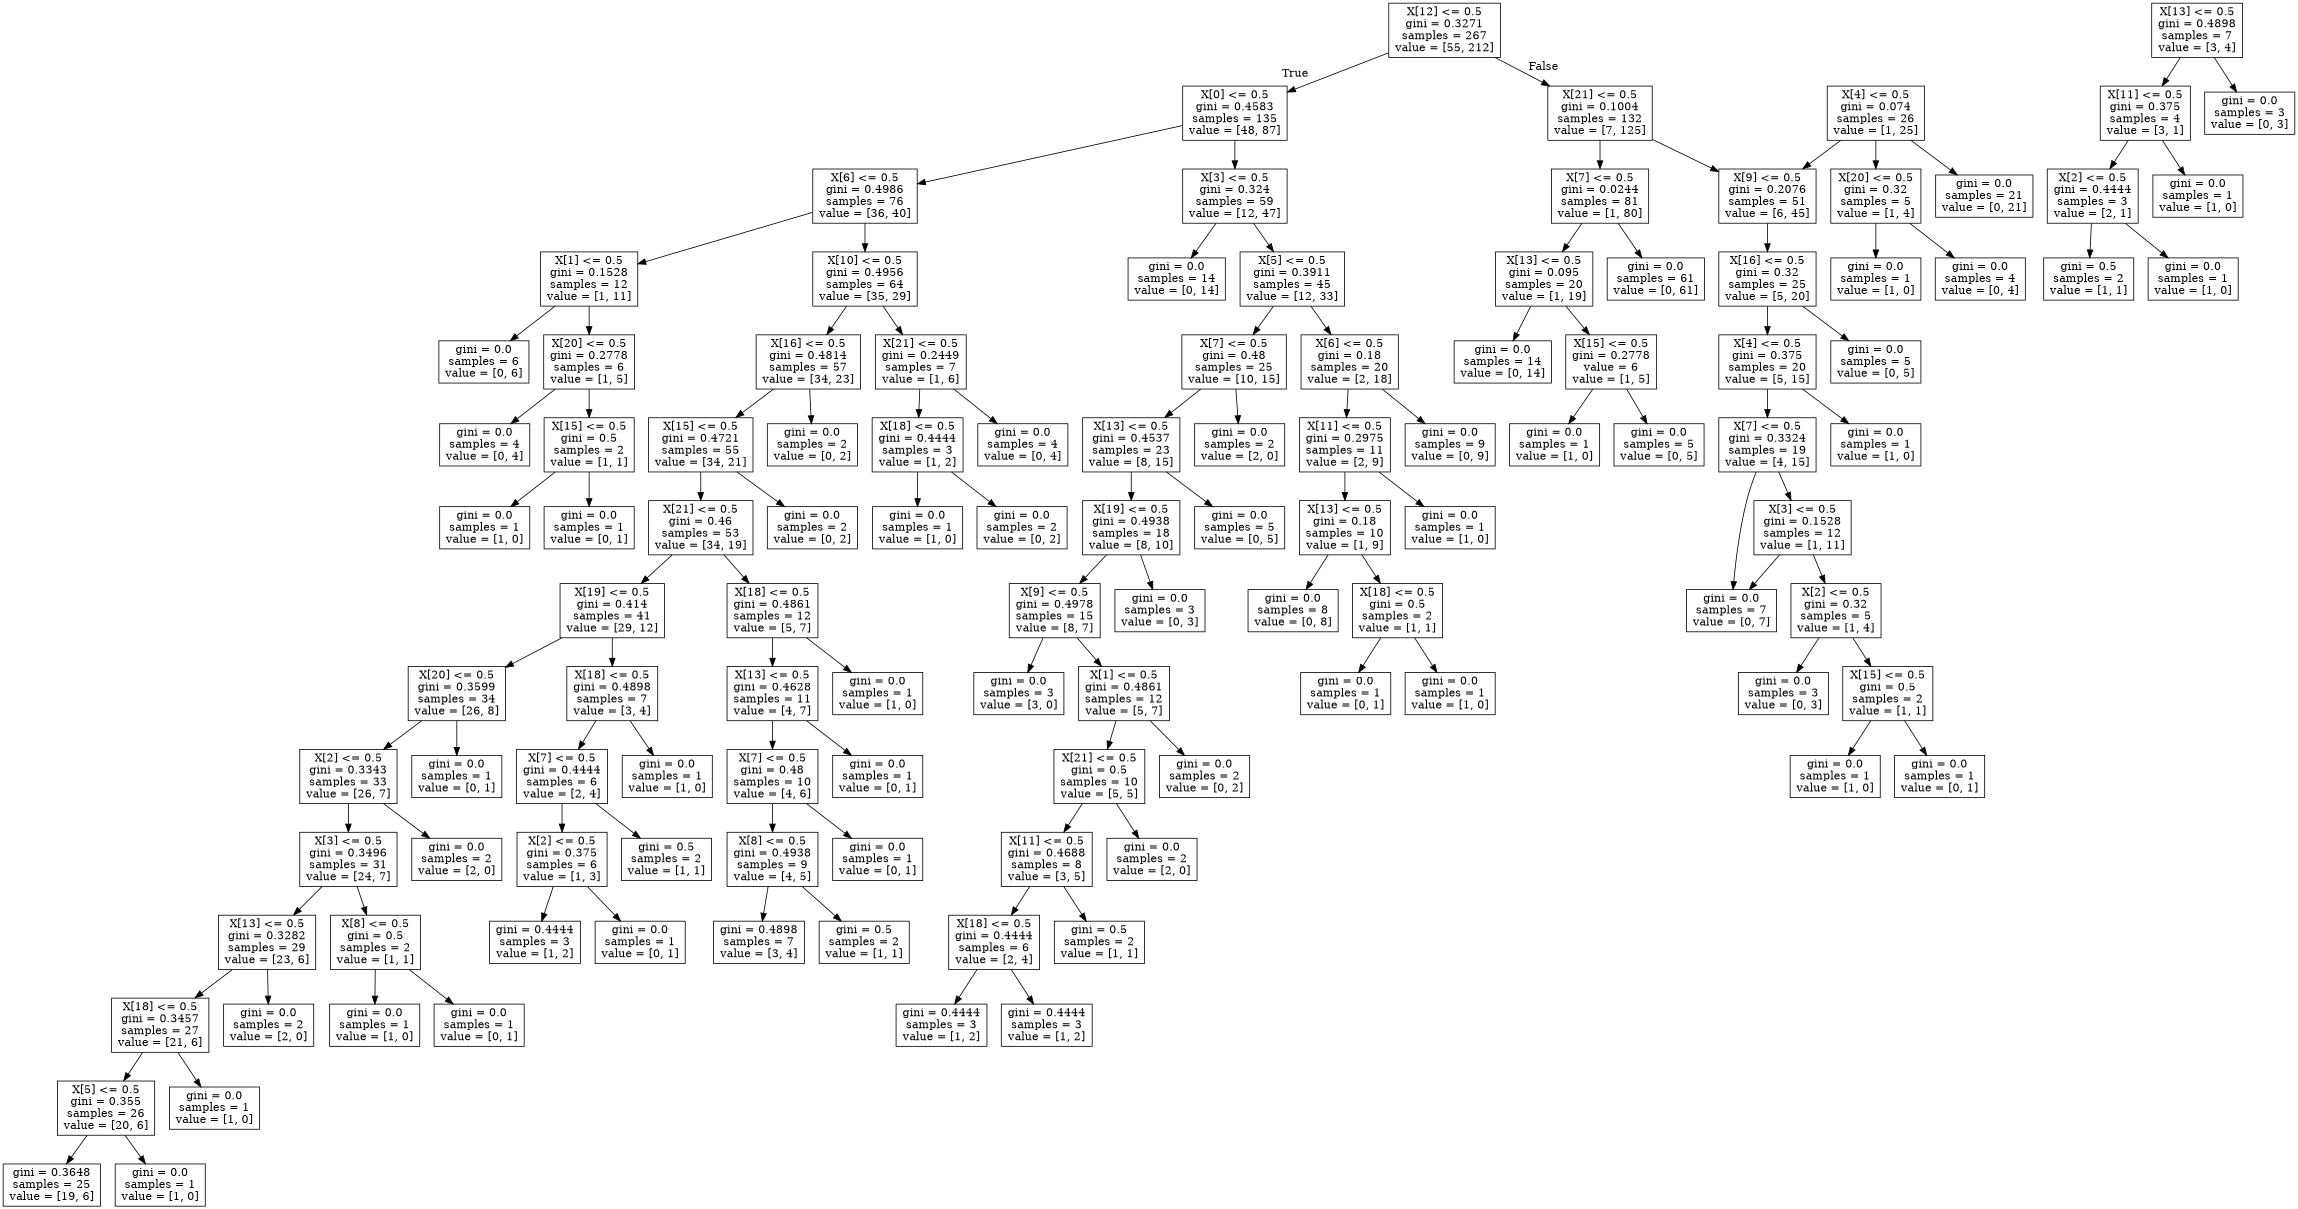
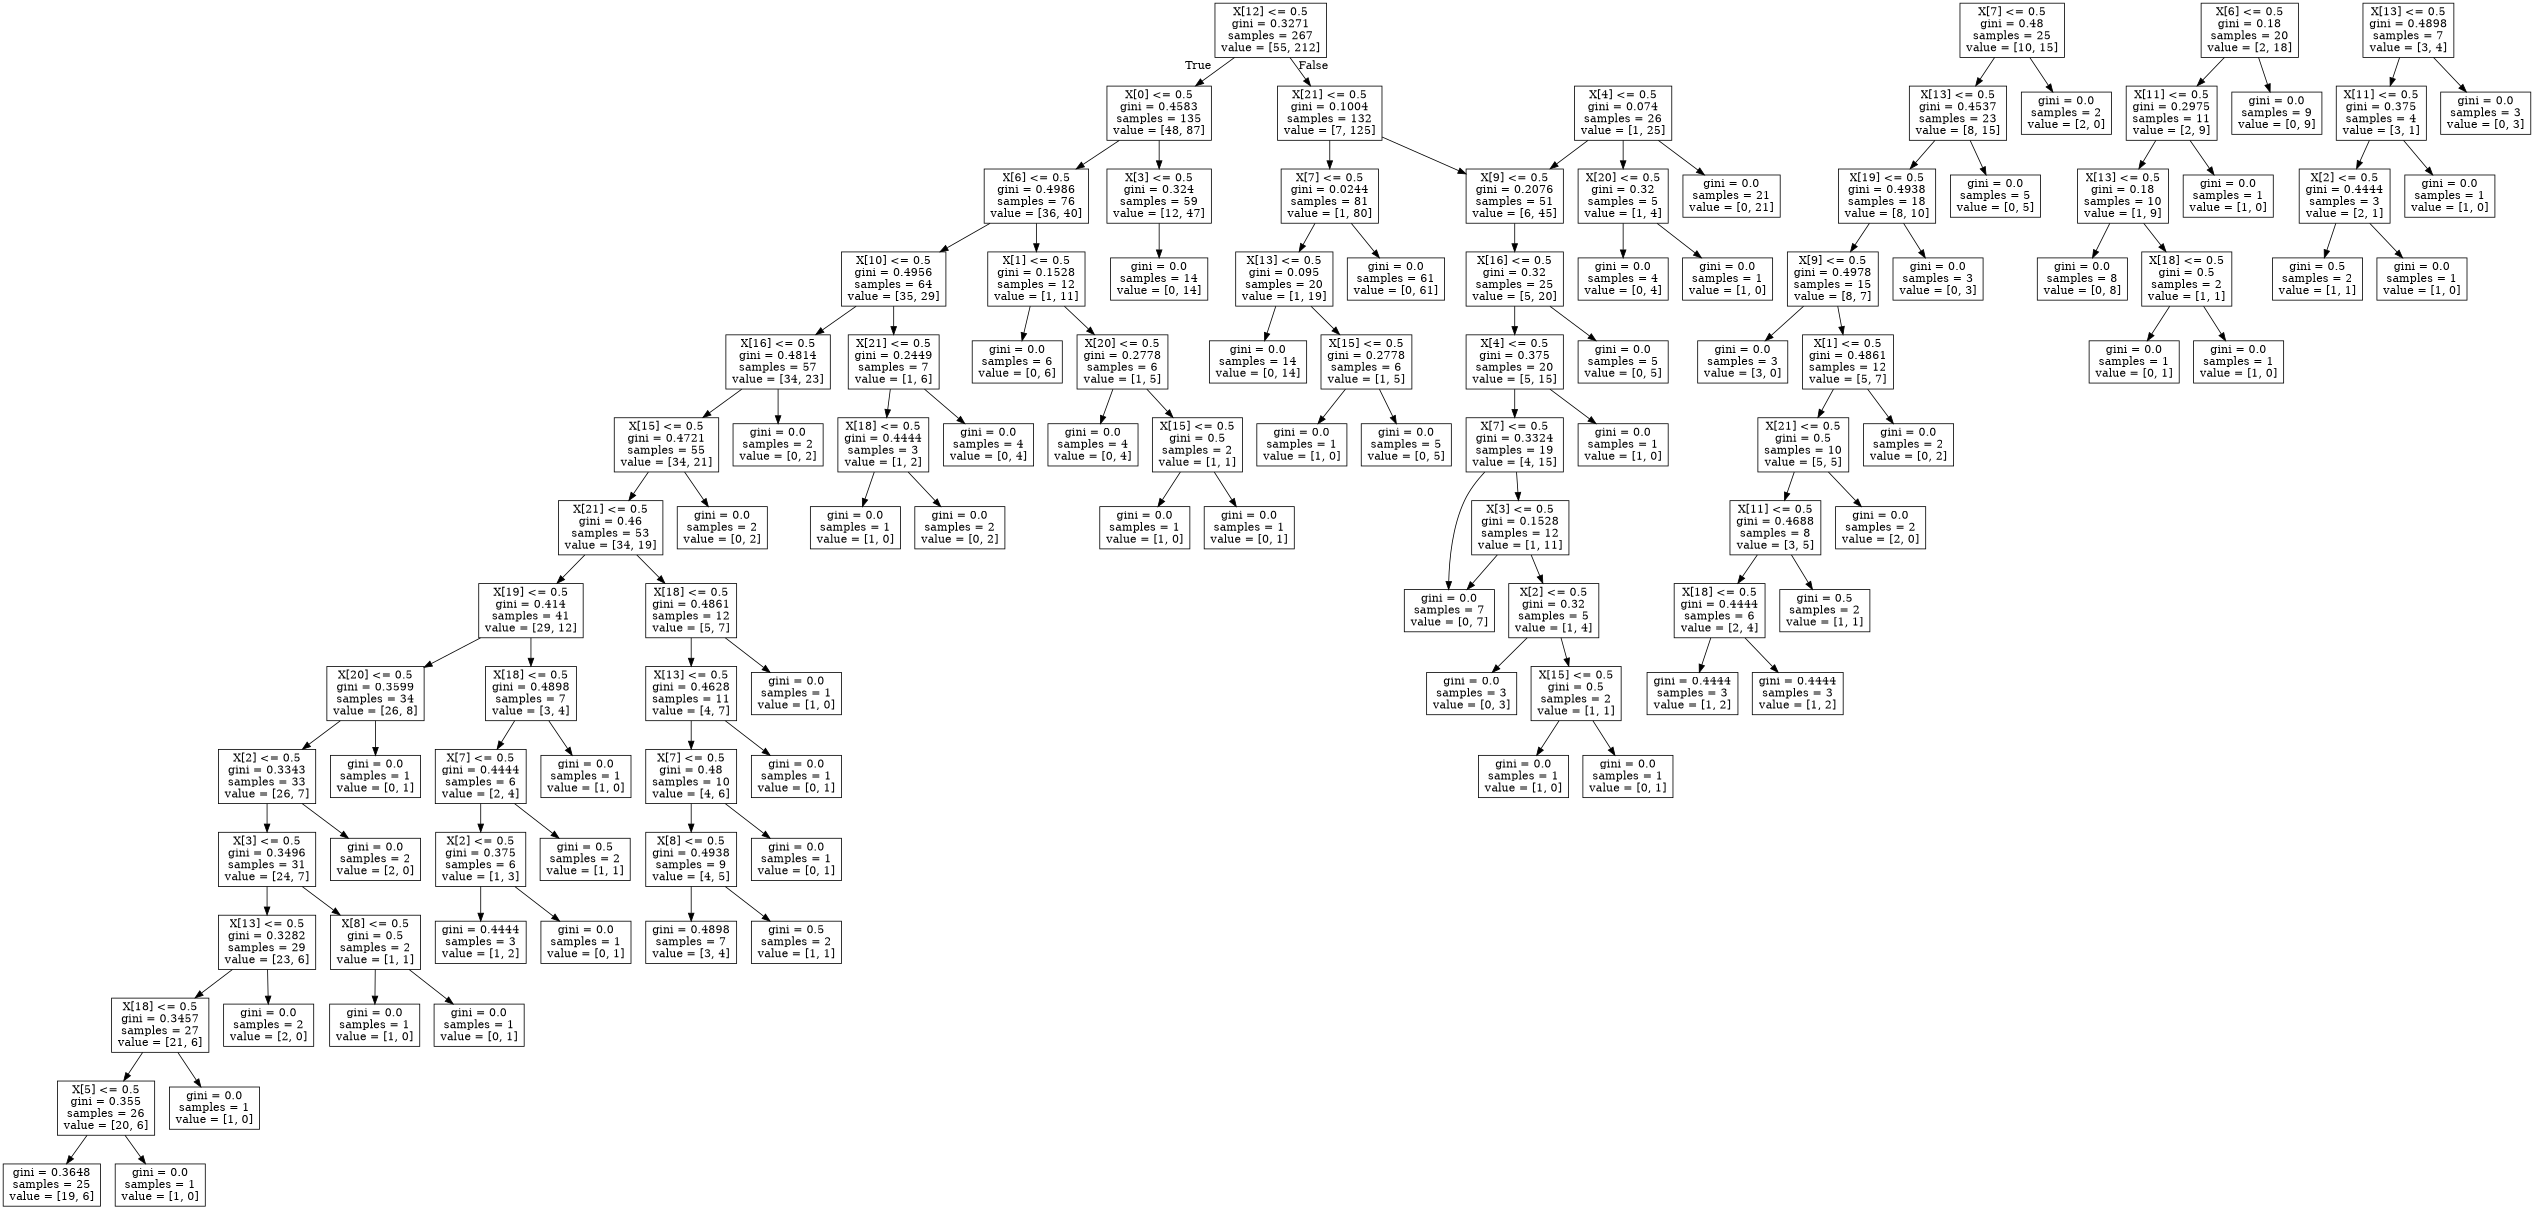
node "X[5] <= 0.5 gini = 0.3911 samples = 45 value = [12, 33]": removed
node "X[15] <= 0.5 gini = 0.2778 value = 6 value = [1, 5]": label "X[15] <= 0.5 gini = 0.2778 value = 6 value = [1, 5]" -> "X[15] <= 0.5 gini = 0.2778 samples = 6 value = [1, 5]"
